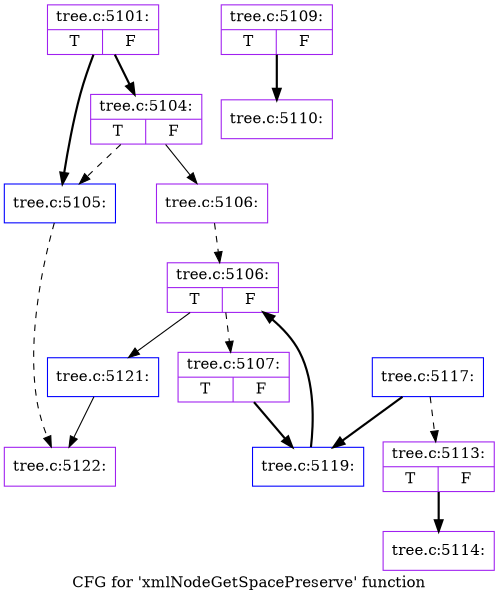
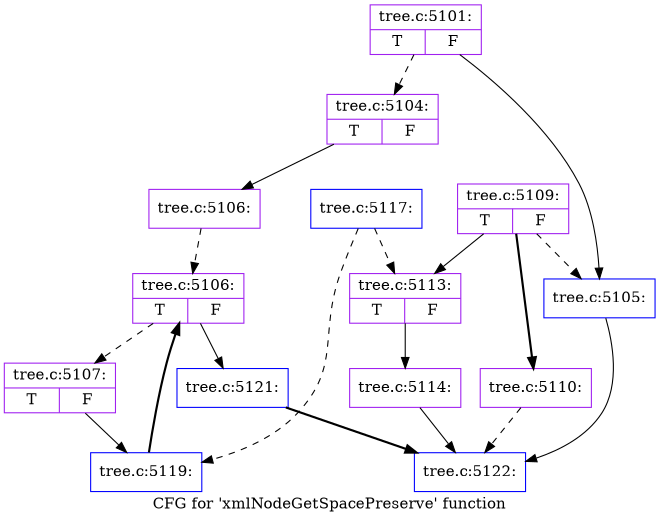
edge "tree.c:5101:" -> "tree.c:5104:": style bold -> dashed
edge "tree.c:5101:" -> "tree.c:5105:": style bold -> solid
edge "tree.c:5104:" -> "tree.c:5105:": now "tree.c:5109:" -> "tree.c:5105:"
edge "tree.c:5109:" -> "tree.c:5113:": added
edge "tree.c:5105:" -> "tree.c:5122:": style dashed -> solid
edge "tree.c:5121:" -> "tree.c:5122:": style solid -> bold
edge "tree.c:5117:" -> "tree.c:5119:": style bold -> dashed
edge "tree.c:5107:" -> "tree.c:5119:": style bold -> solid
edge "tree.c:5114:" -> "tree.c:5122:": added
edge "tree.c:5110:" -> "tree.c:5122:": added
node "tree.c:5122:": color purple -> blue
edge "tree.c:5113:" -> "tree.c:5114:": style bold -> solid
